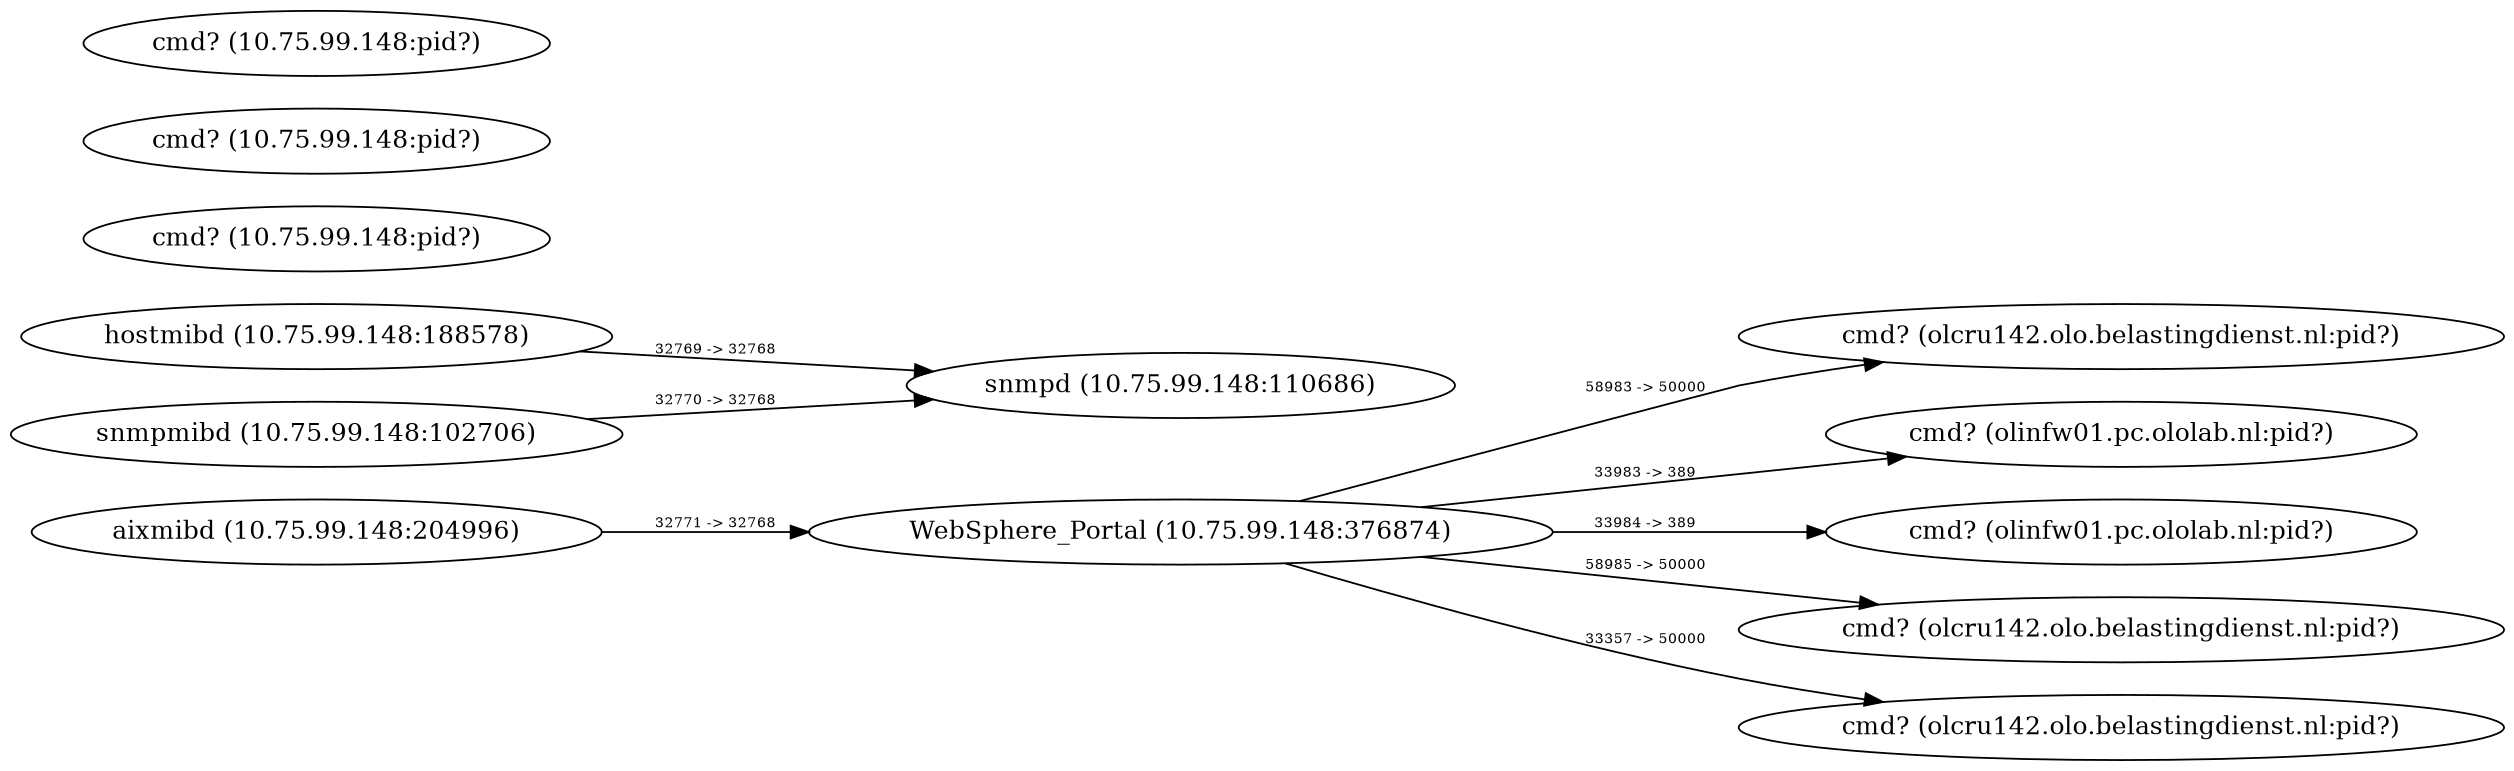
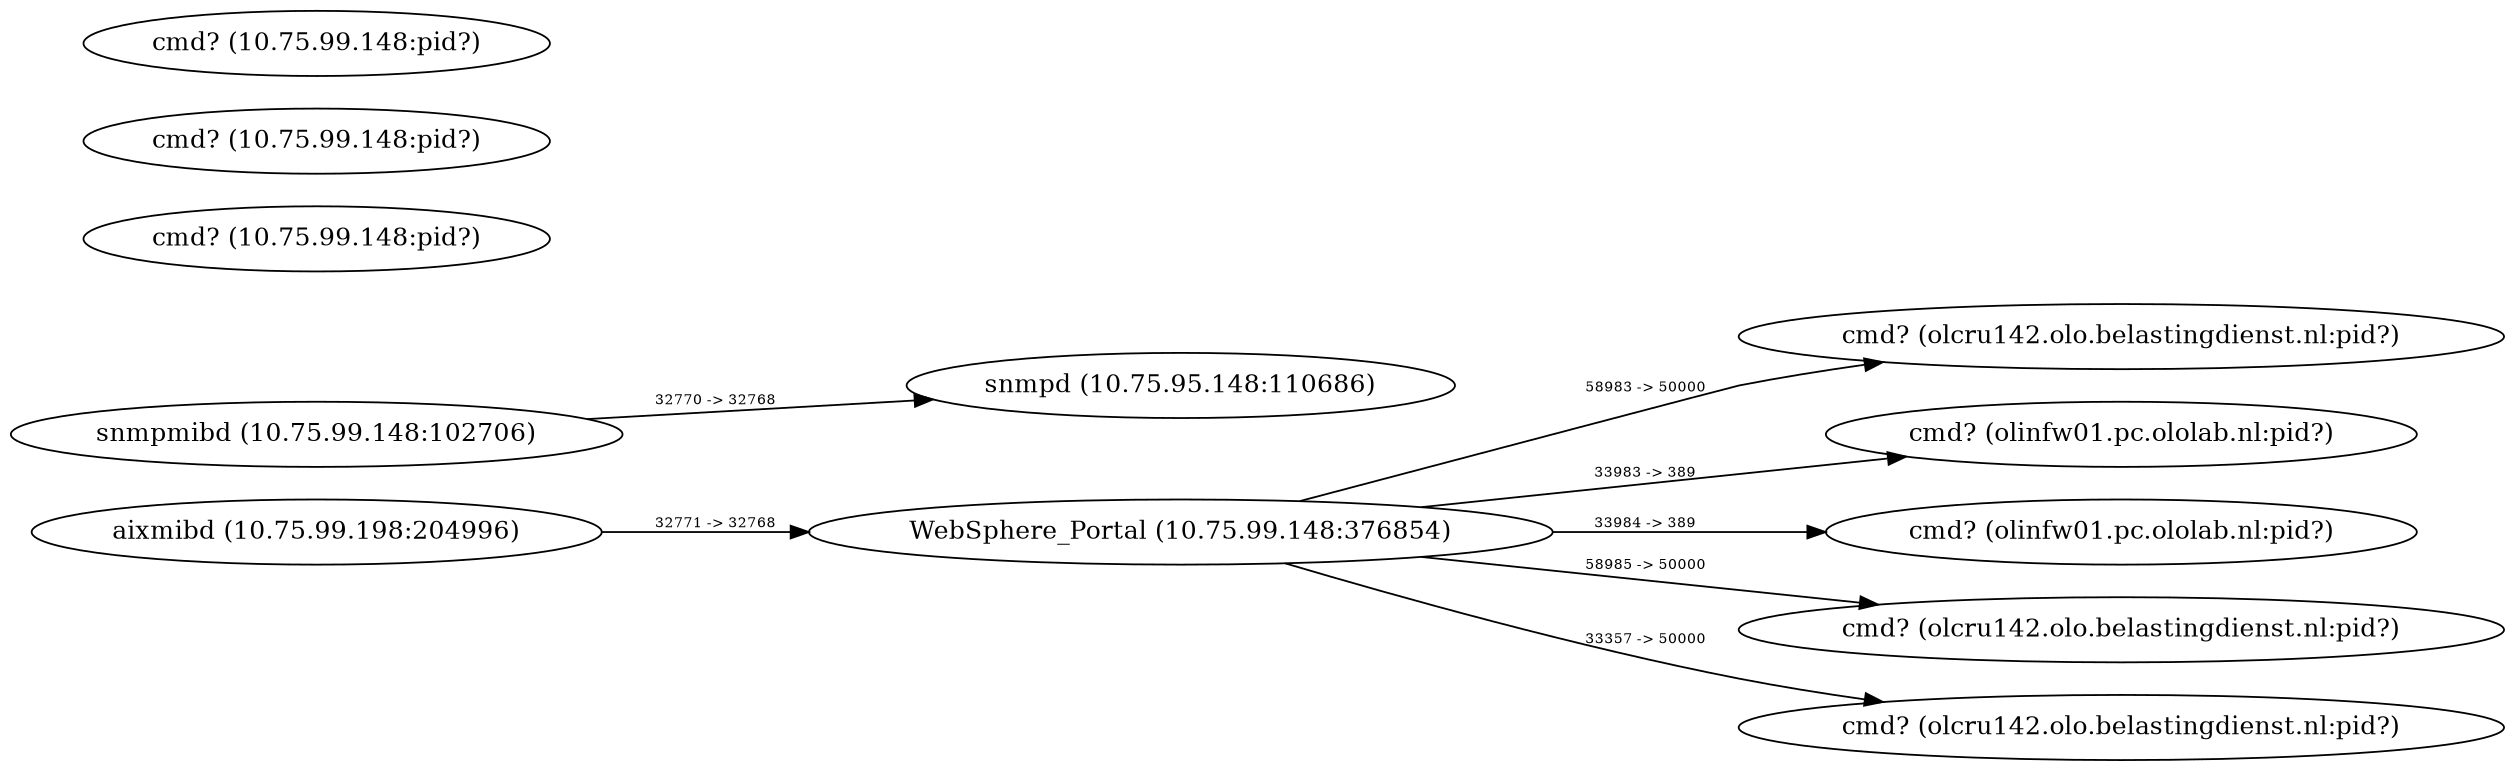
node "hostmibd (10.75.99.148:188578)": removed
node "snmpd (10.75.99.148:110686)": label "snmpd (10.75.99.148:110686)" -> "snmpd (10.75.95.148:110686)"
node "aixmibd (10.75.99.148:204996)": label "aixmibd (10.75.99.148:204996)" -> "aixmibd (10.75.99.198:204996)"
node "WebSphere_Portal (10.75.99.148:376874)": label "WebSphere_Portal (10.75.99.148:376874)" -> "WebSphere_Portal (10.75.99.148:376854)"
